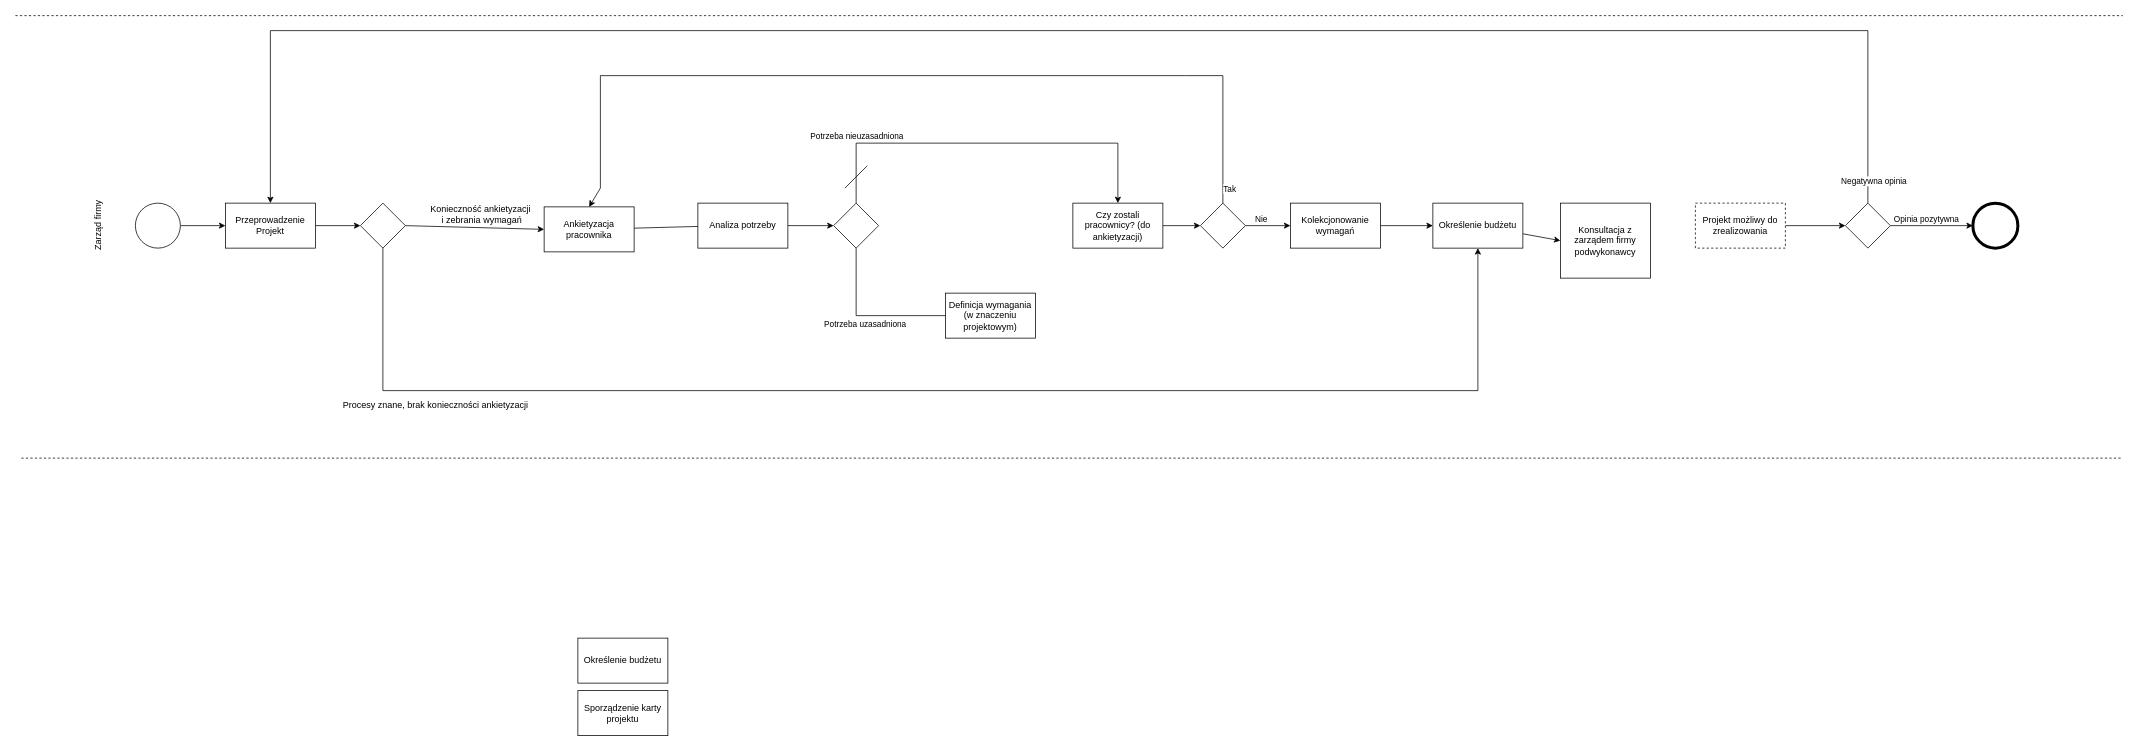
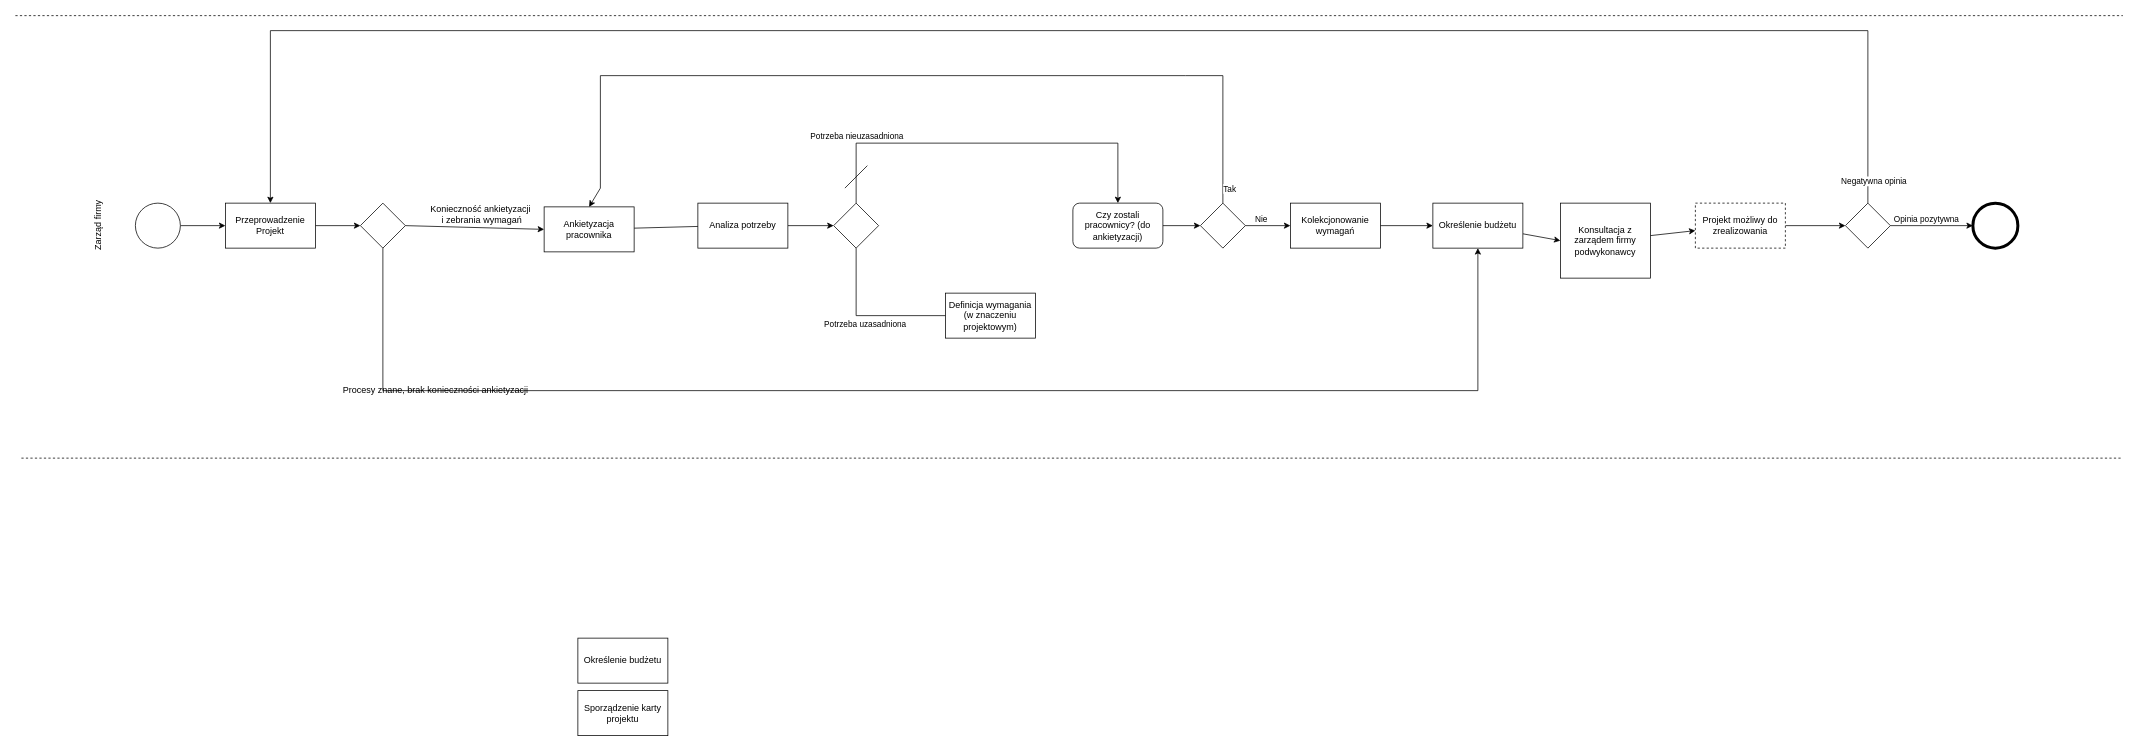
node "Czy zostali pracownicy? (do ankietyzacji)": shape rectangle -> rounded rectangle
edge "Konsultacja z zarządem firmy podwykonawcy" -> "Projekt możliwy do zrealizowania": added
node "Procesy znane, brak konieczności ankietyzacji": moved (435, 405) -> (435, 390)
